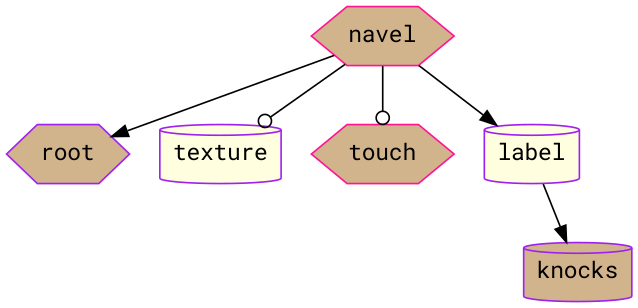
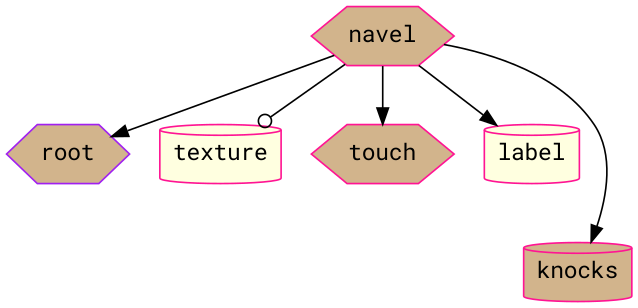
edge "navel" -> "touch": arrowhead odot -> normal
node "texture": color purple -> deeppink
node "label": color purple -> deeppink
edge "label" -> "knocks": now "navel" -> "knocks"
node "knocks": color purple -> deeppink
